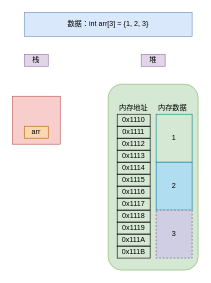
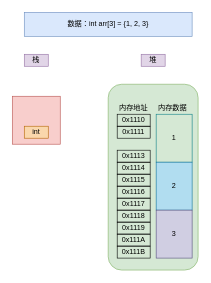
node "arr": label "arr" -> "int"
node "0x1112": removed
node "3": style dashed -> solid
